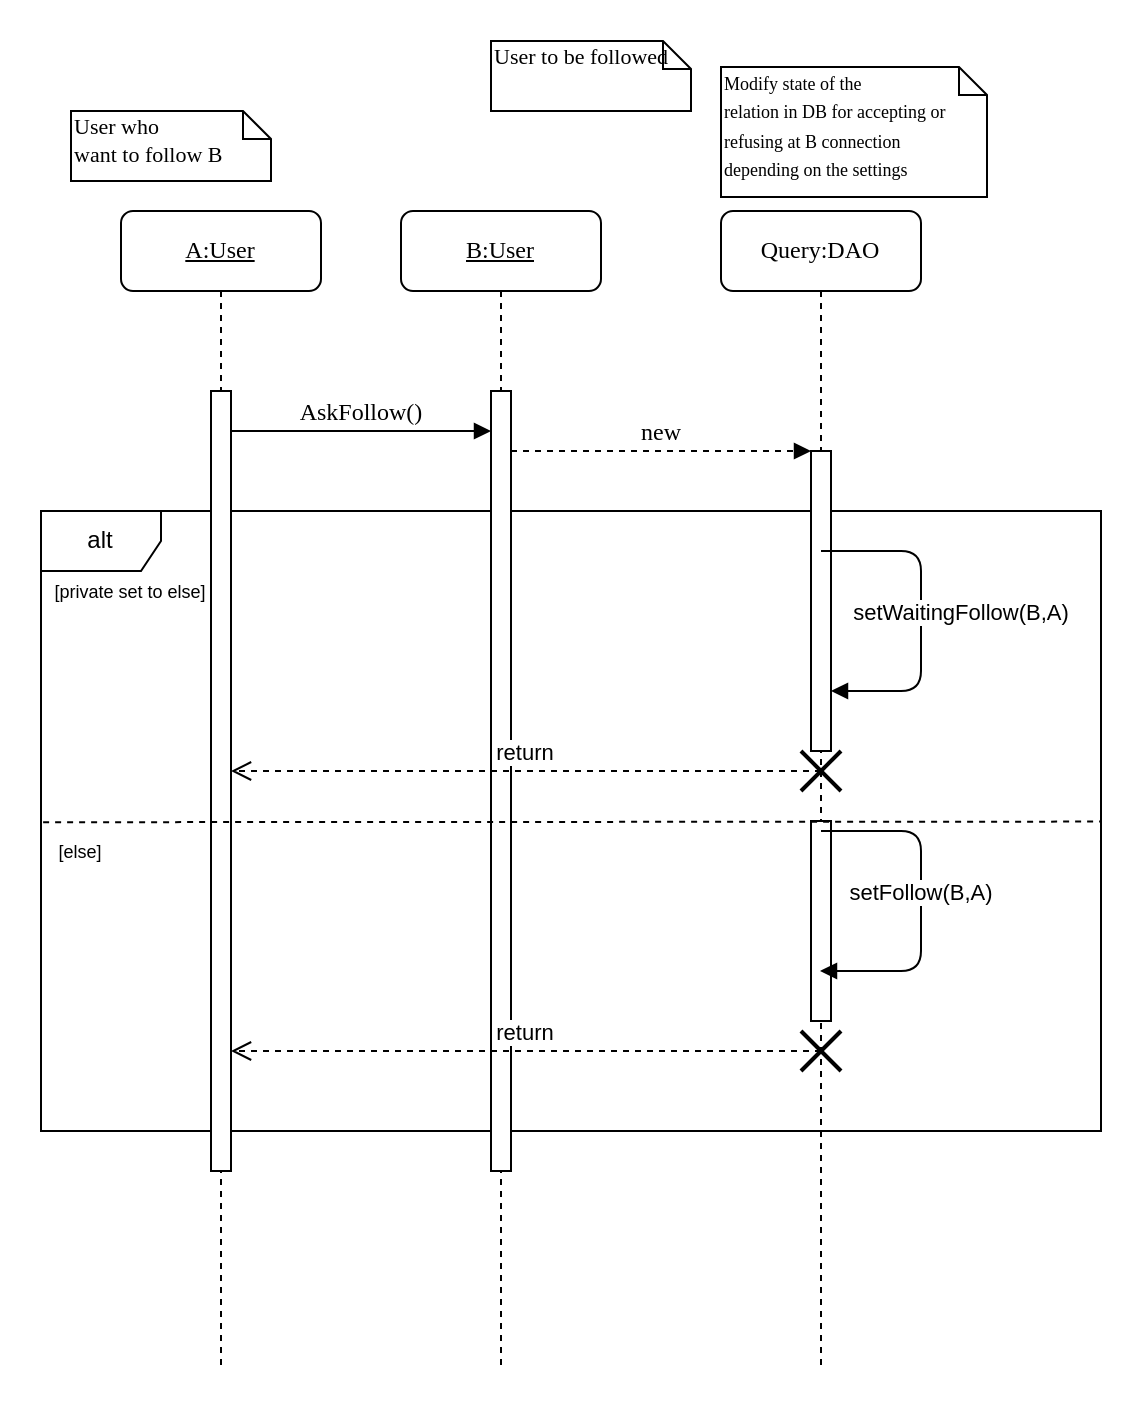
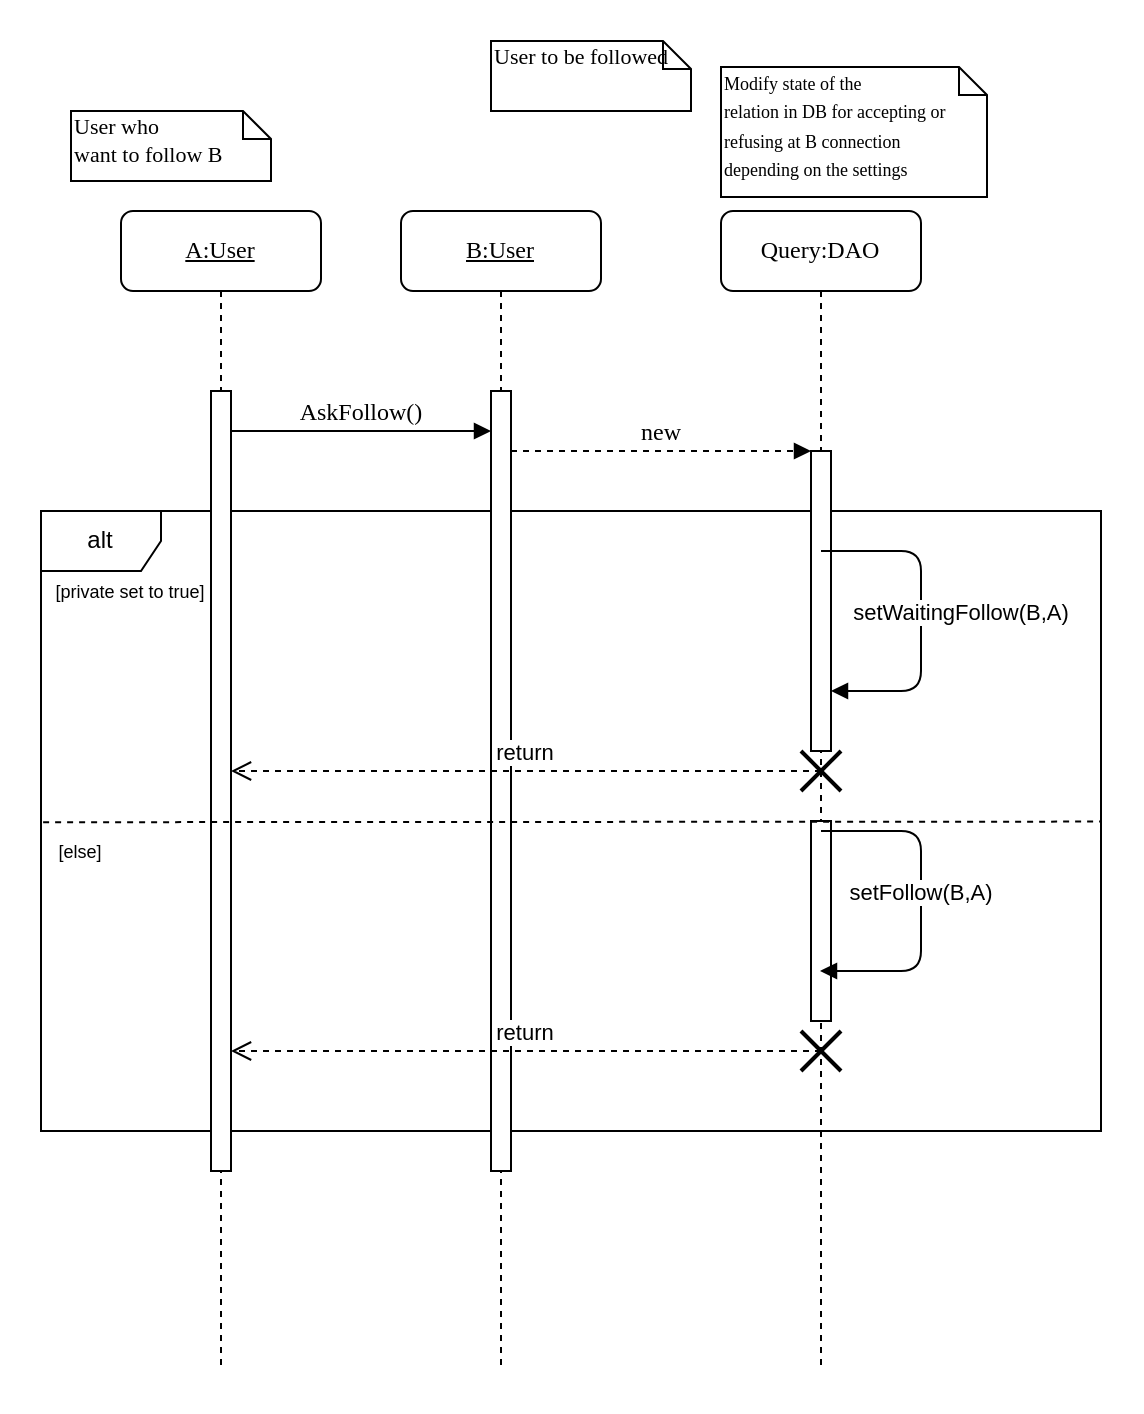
node "[private set to else]": label "[private set to else]" -> "[private set to true]"
